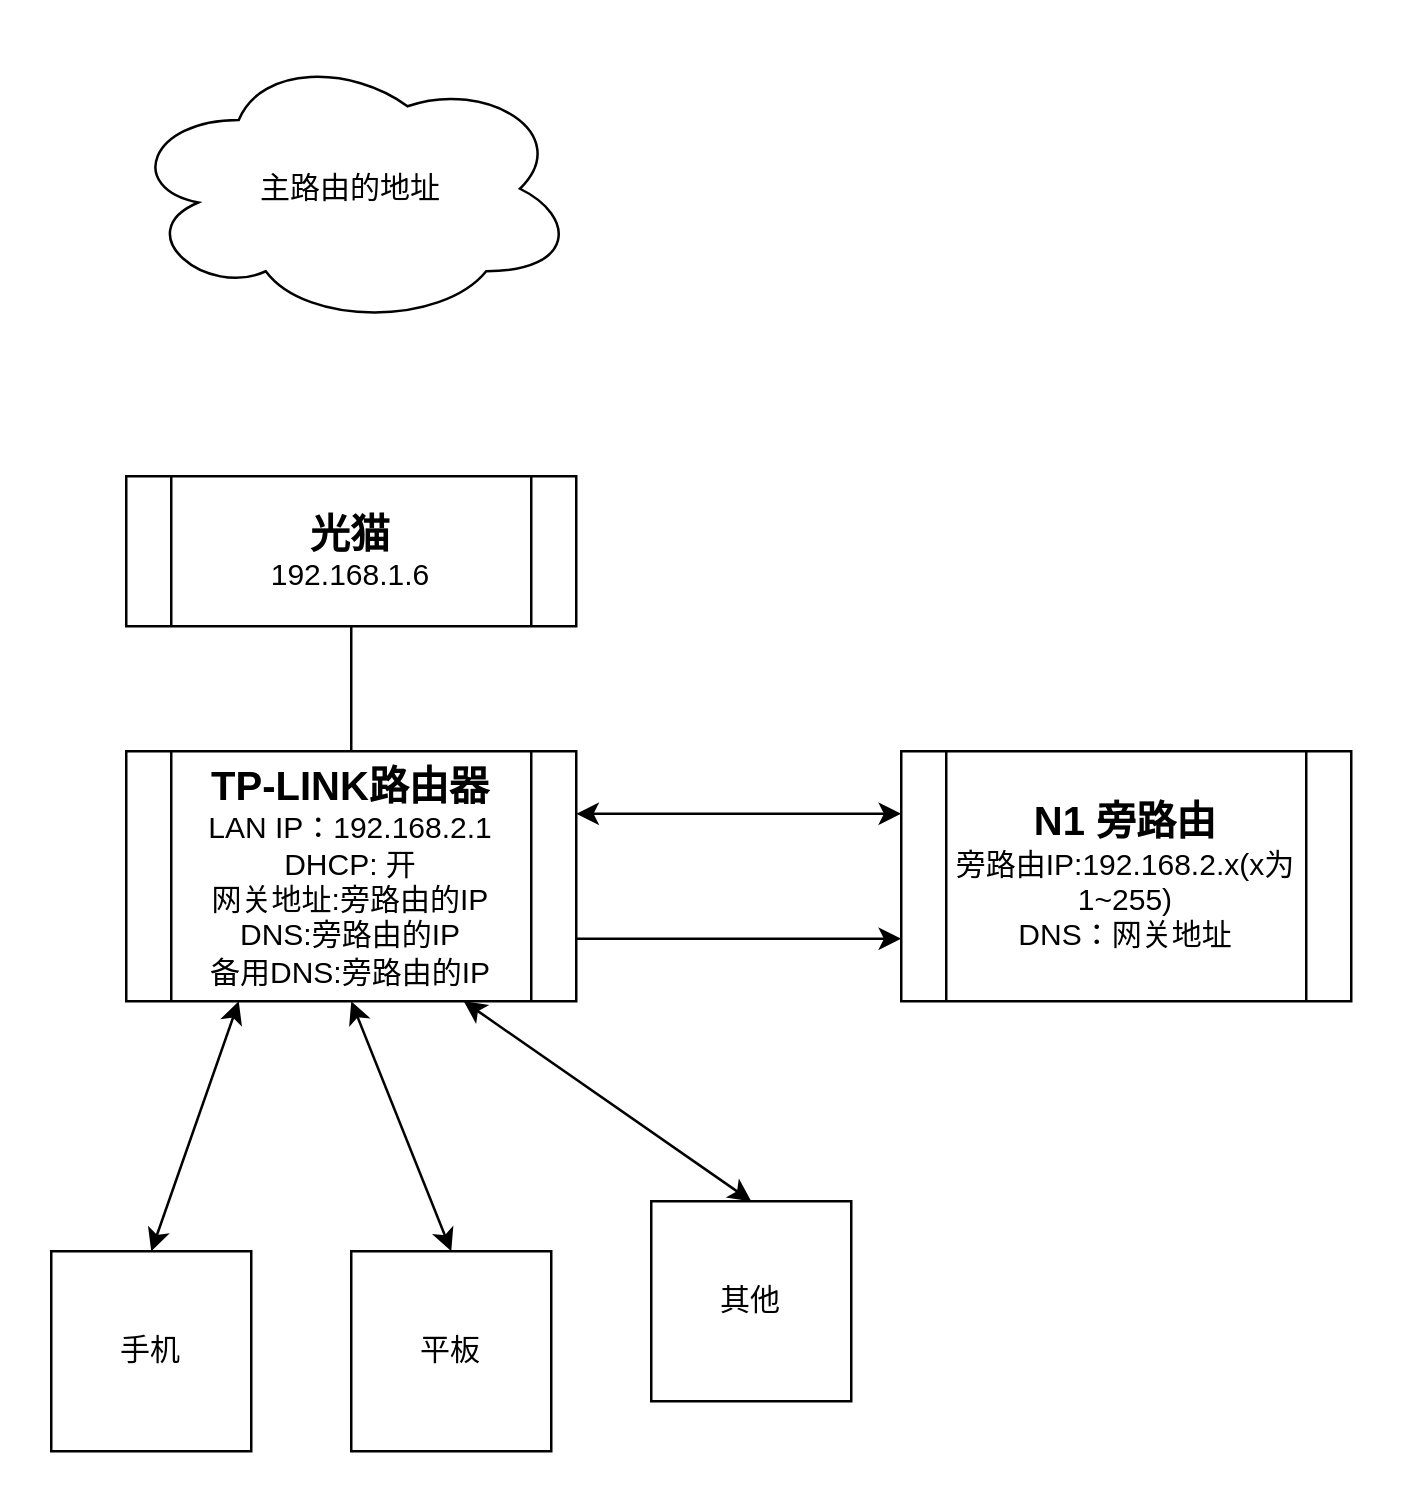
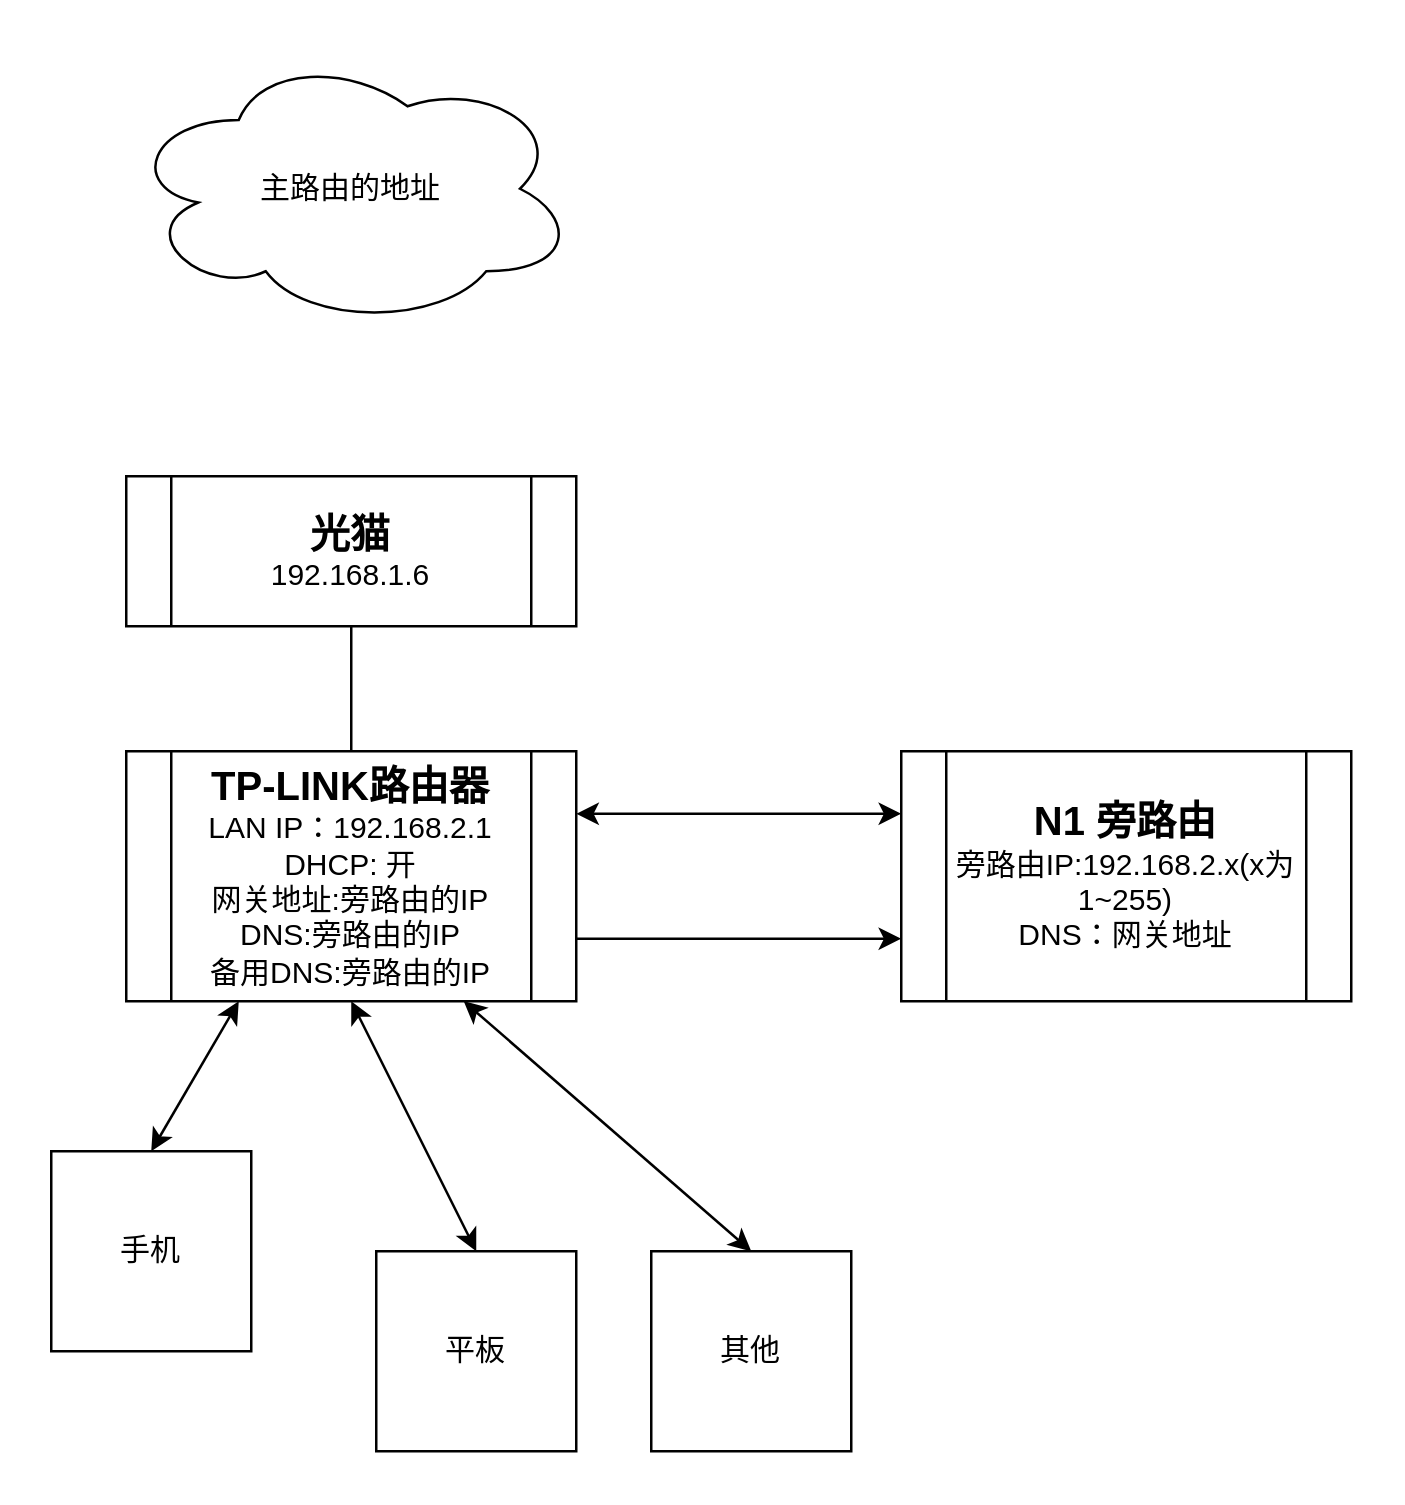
node "其他": moved (751, 1301) -> (751, 1351)
node "手机": moved (151, 1351) -> (151, 1251)
node "平板": moved (451, 1351) -> (476, 1351)
